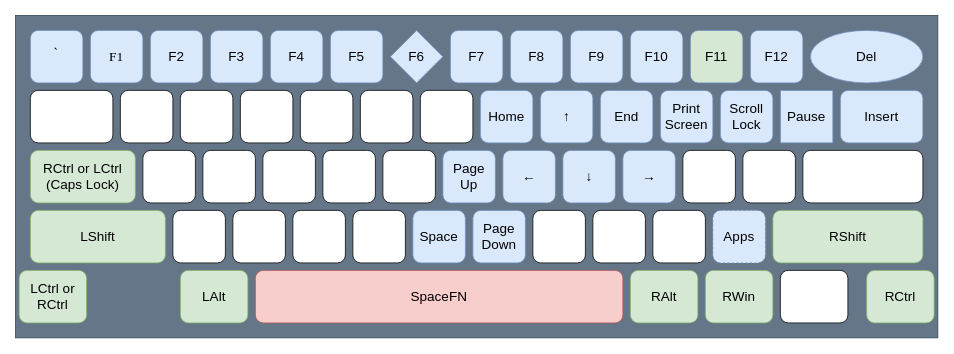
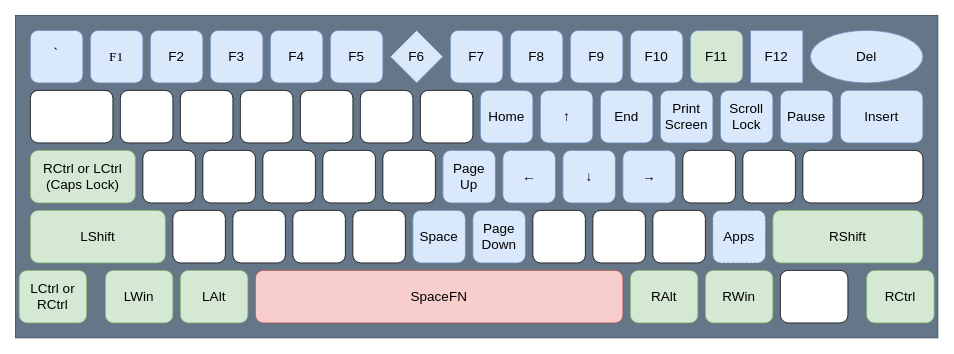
node "F12": shape rounded rectangle -> rectangle
node "Pause": shape rectangle -> rounded rectangle
node "LWin": added
